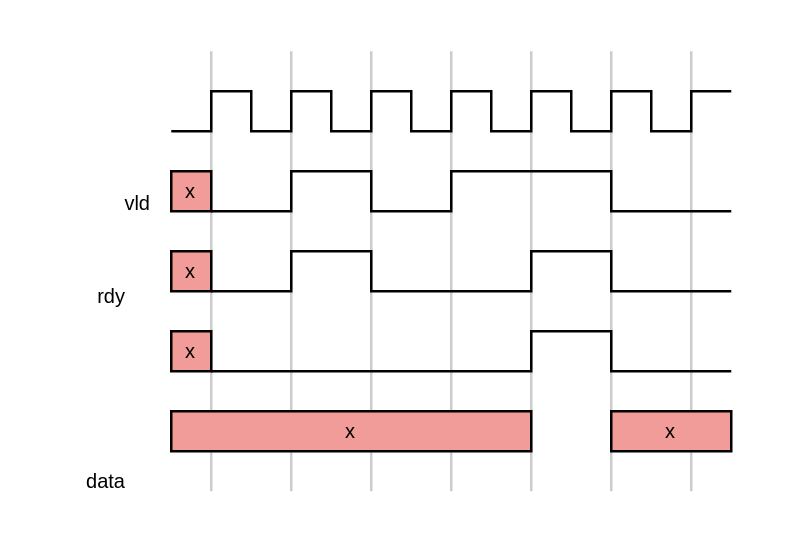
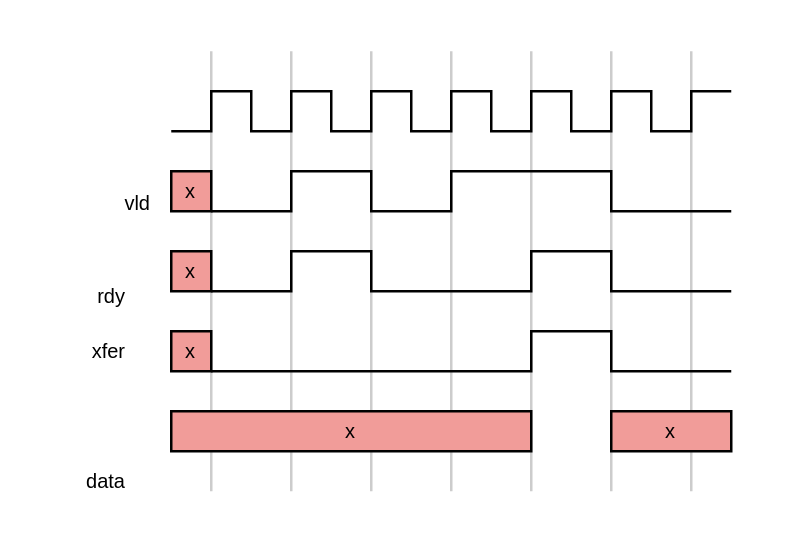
node "xfer": added
